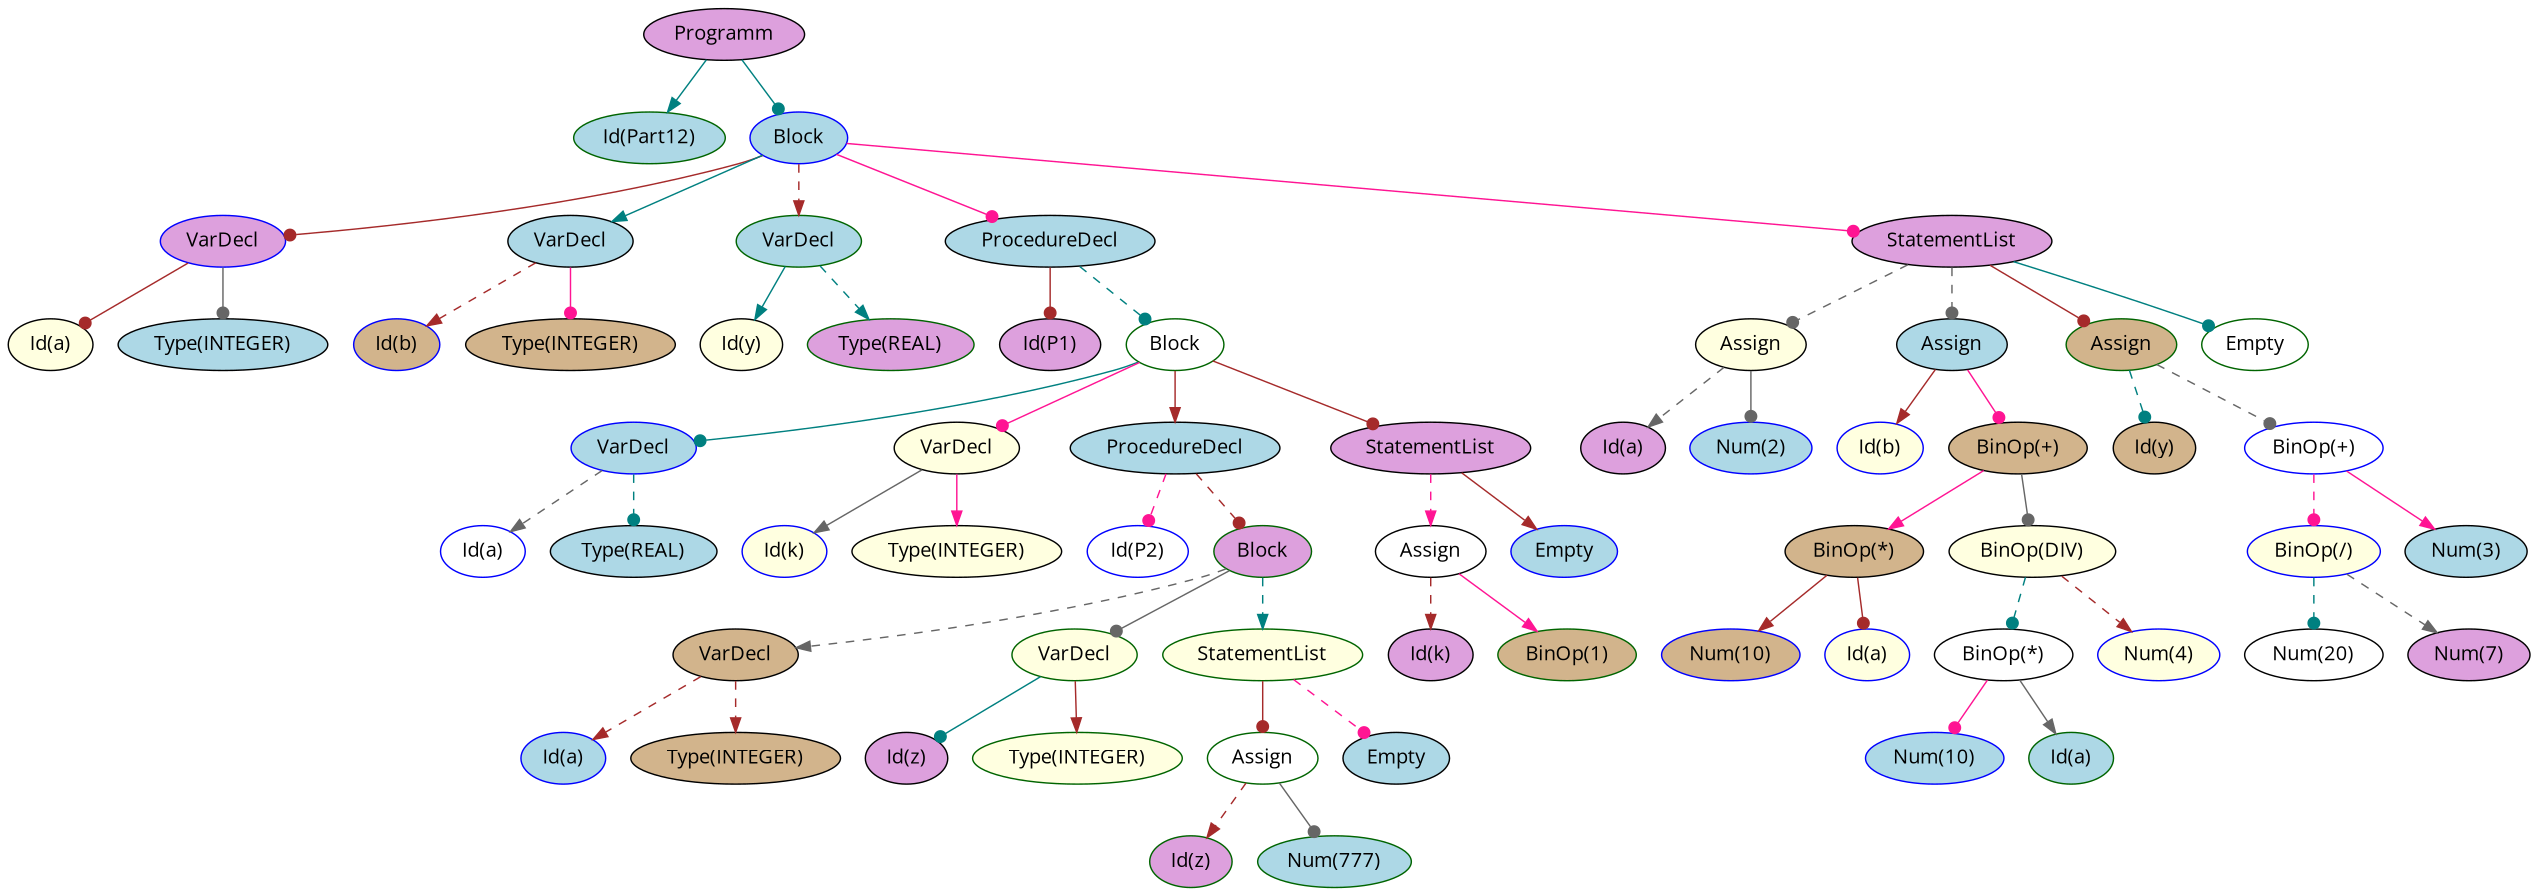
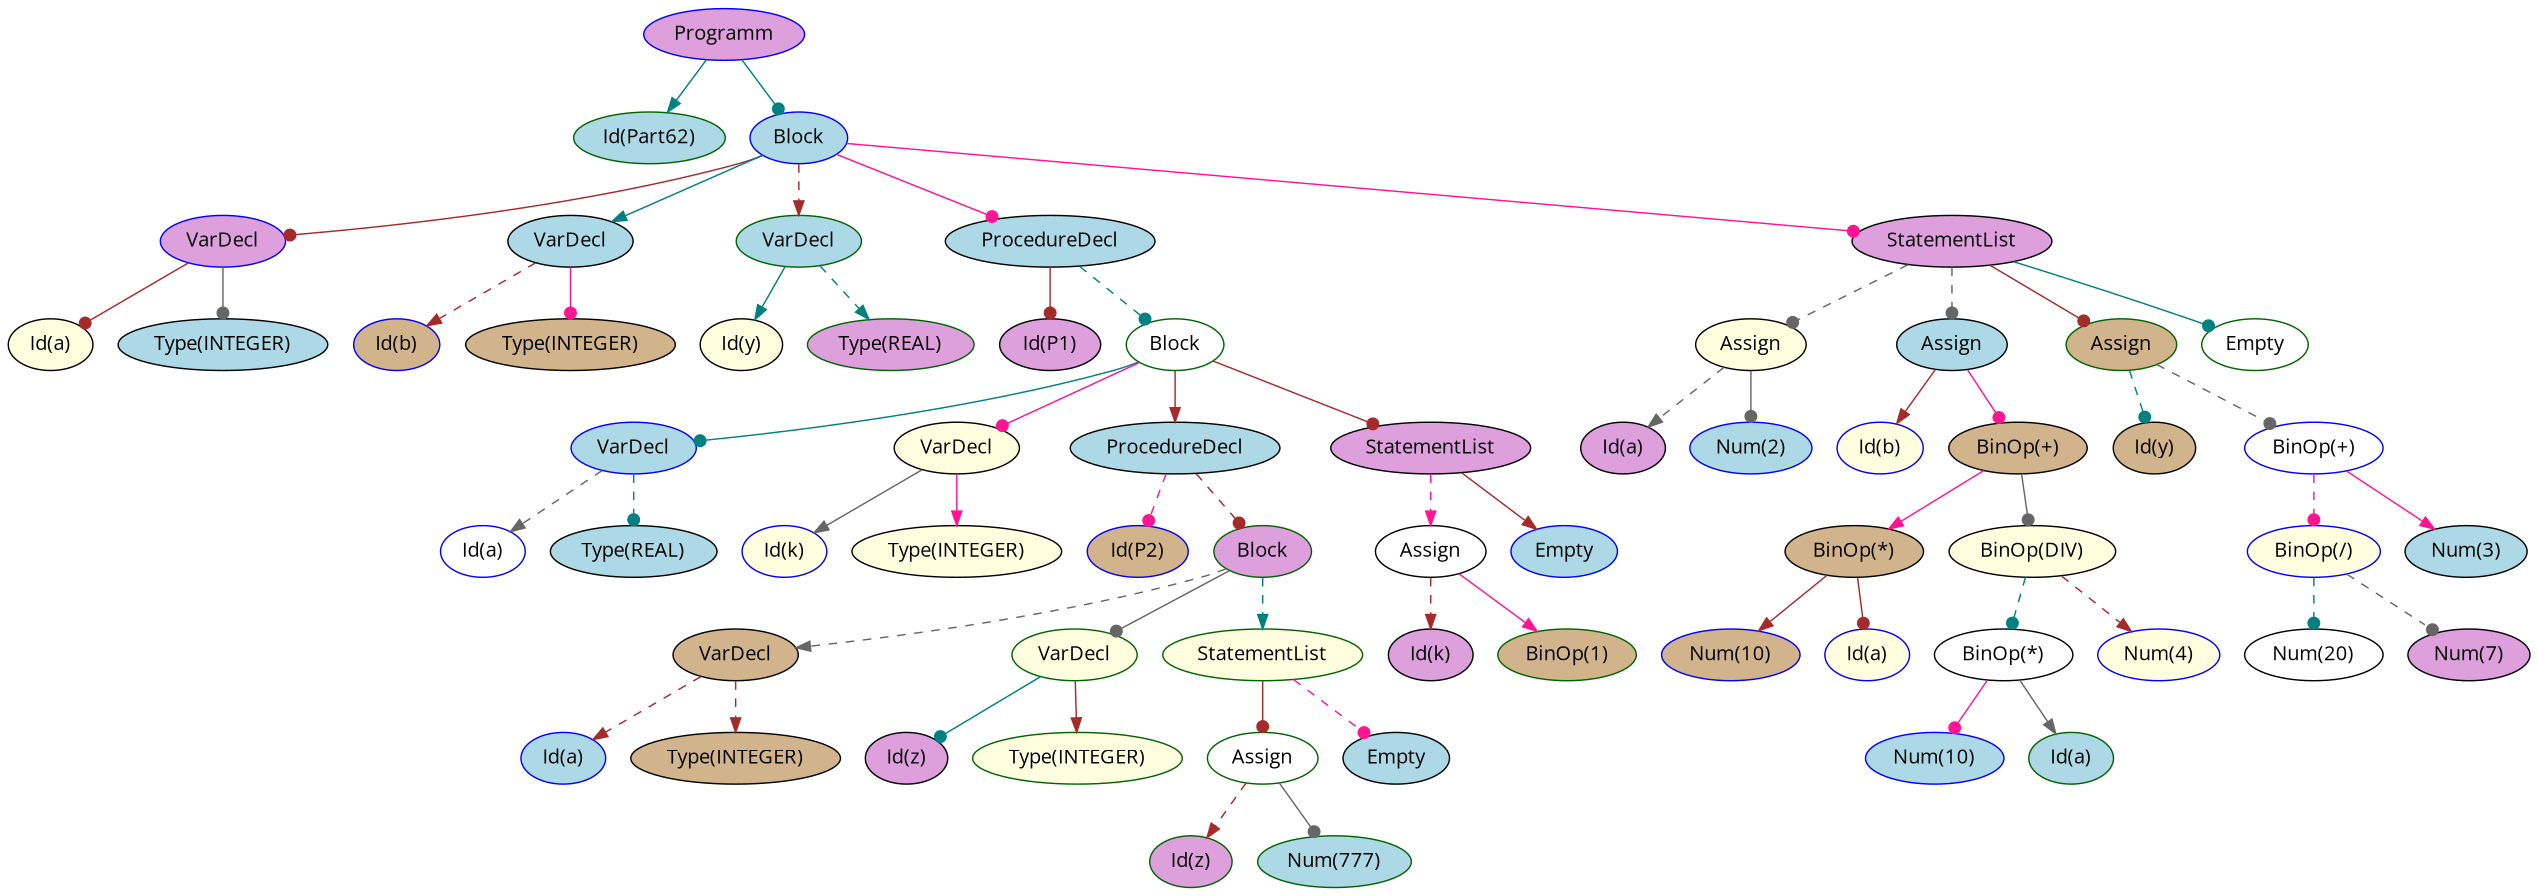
node "Programm": color black -> blue
node "Id(Part12)": label "Id(Part12)" -> "Id(Part62)"
node "Id(P2)": fillcolor white -> tan
edge "BinOp(/)" -> "Num(7)": arrowhead normal -> dot
